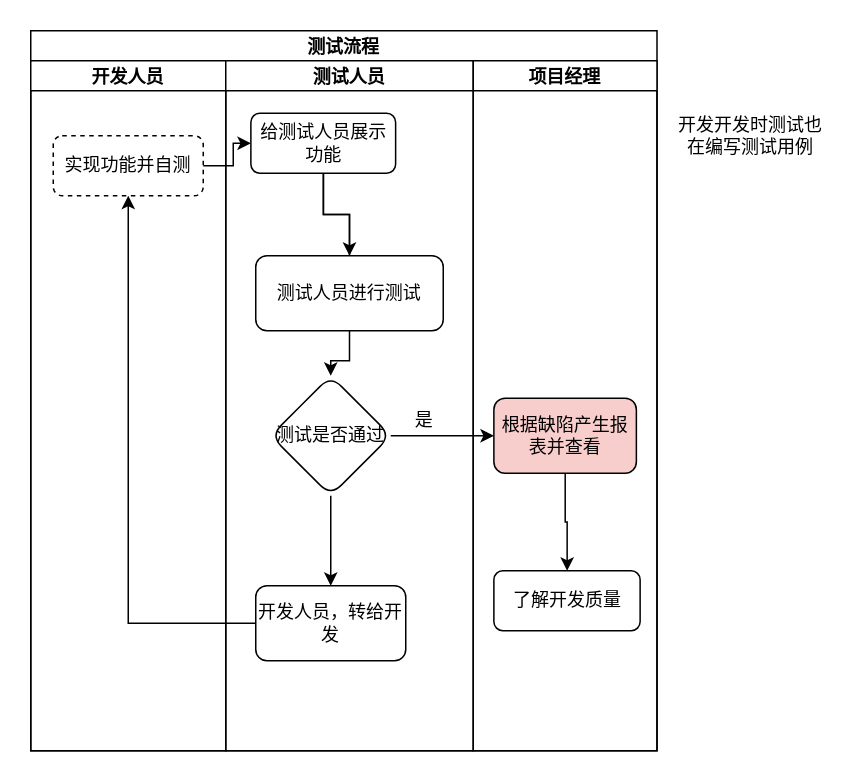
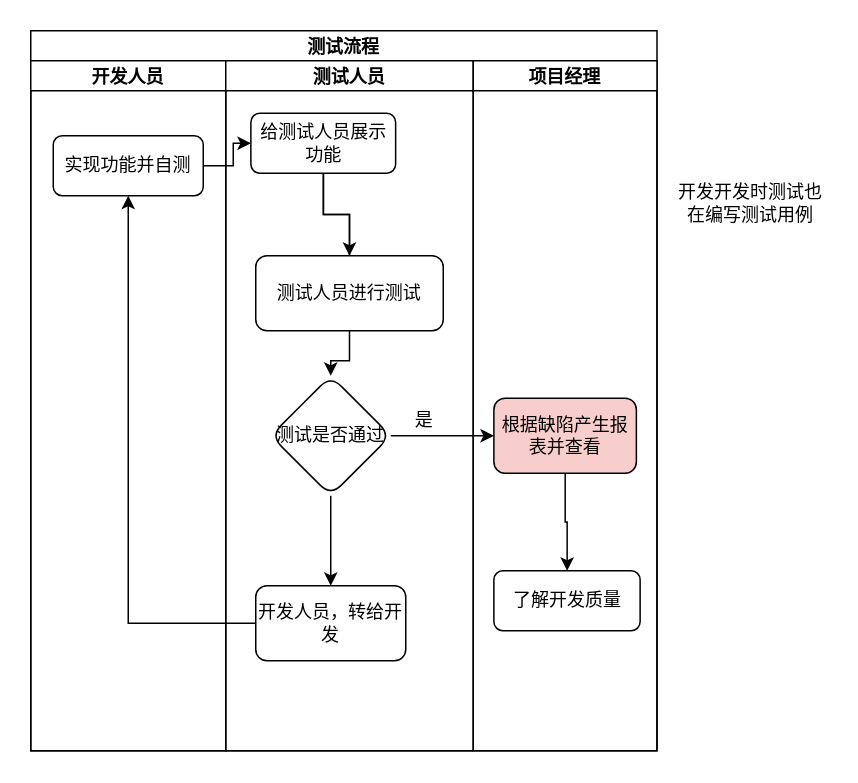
node "开发开发时测试也在编写测试用例": moved (751, 136) -> (751, 203)
node "实现功能并自测": style dashed -> solid
